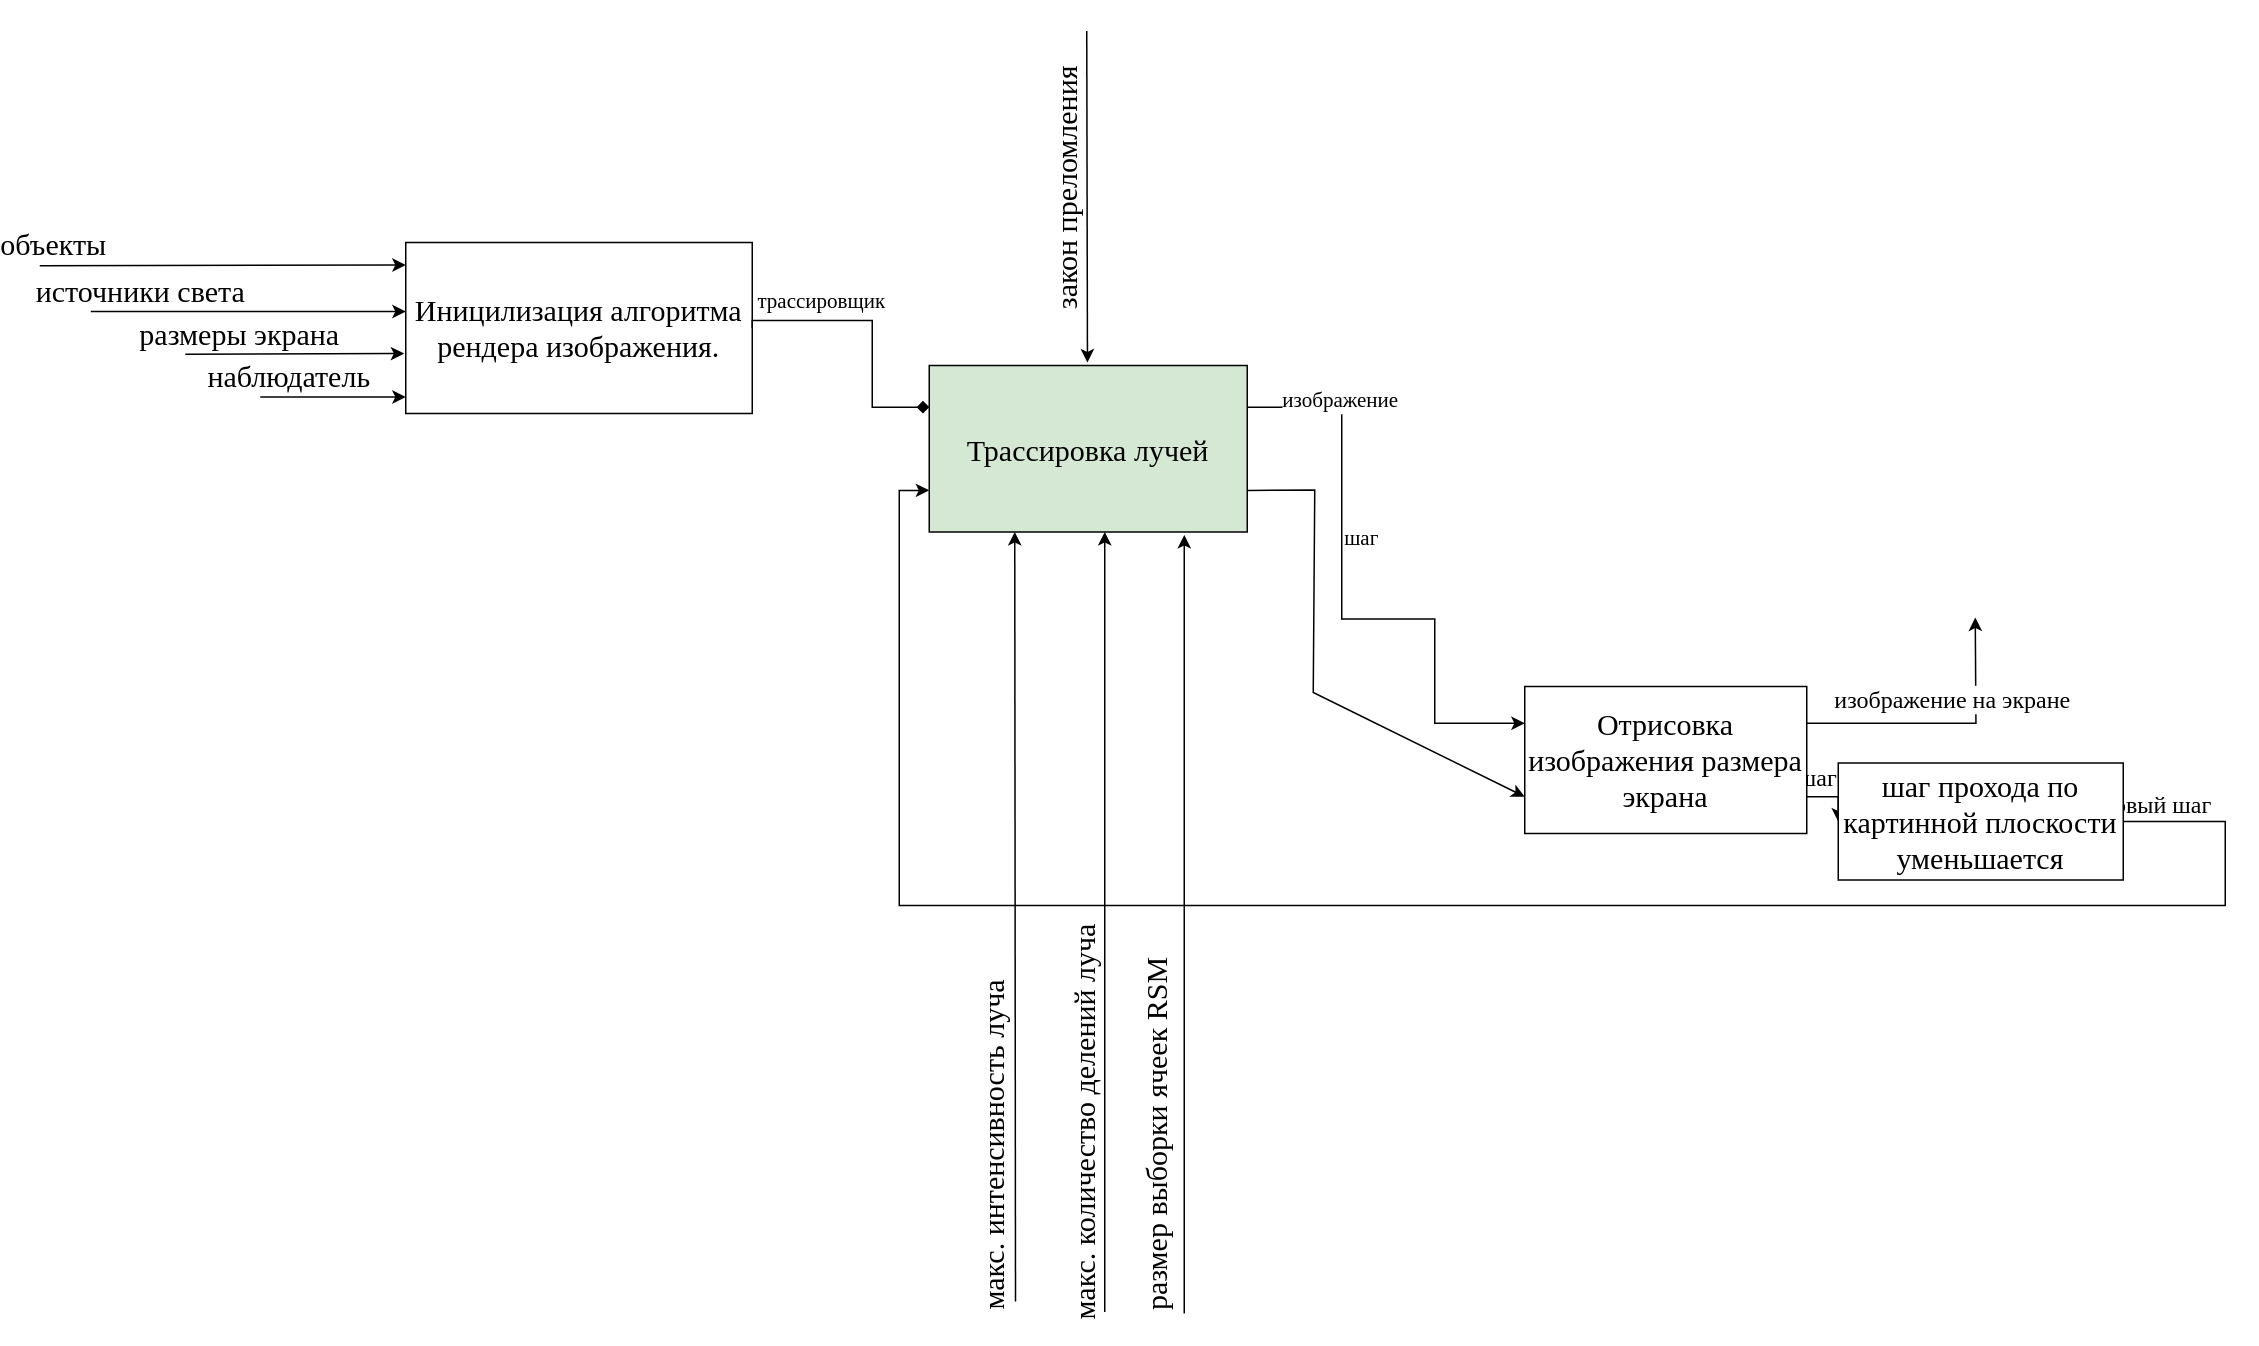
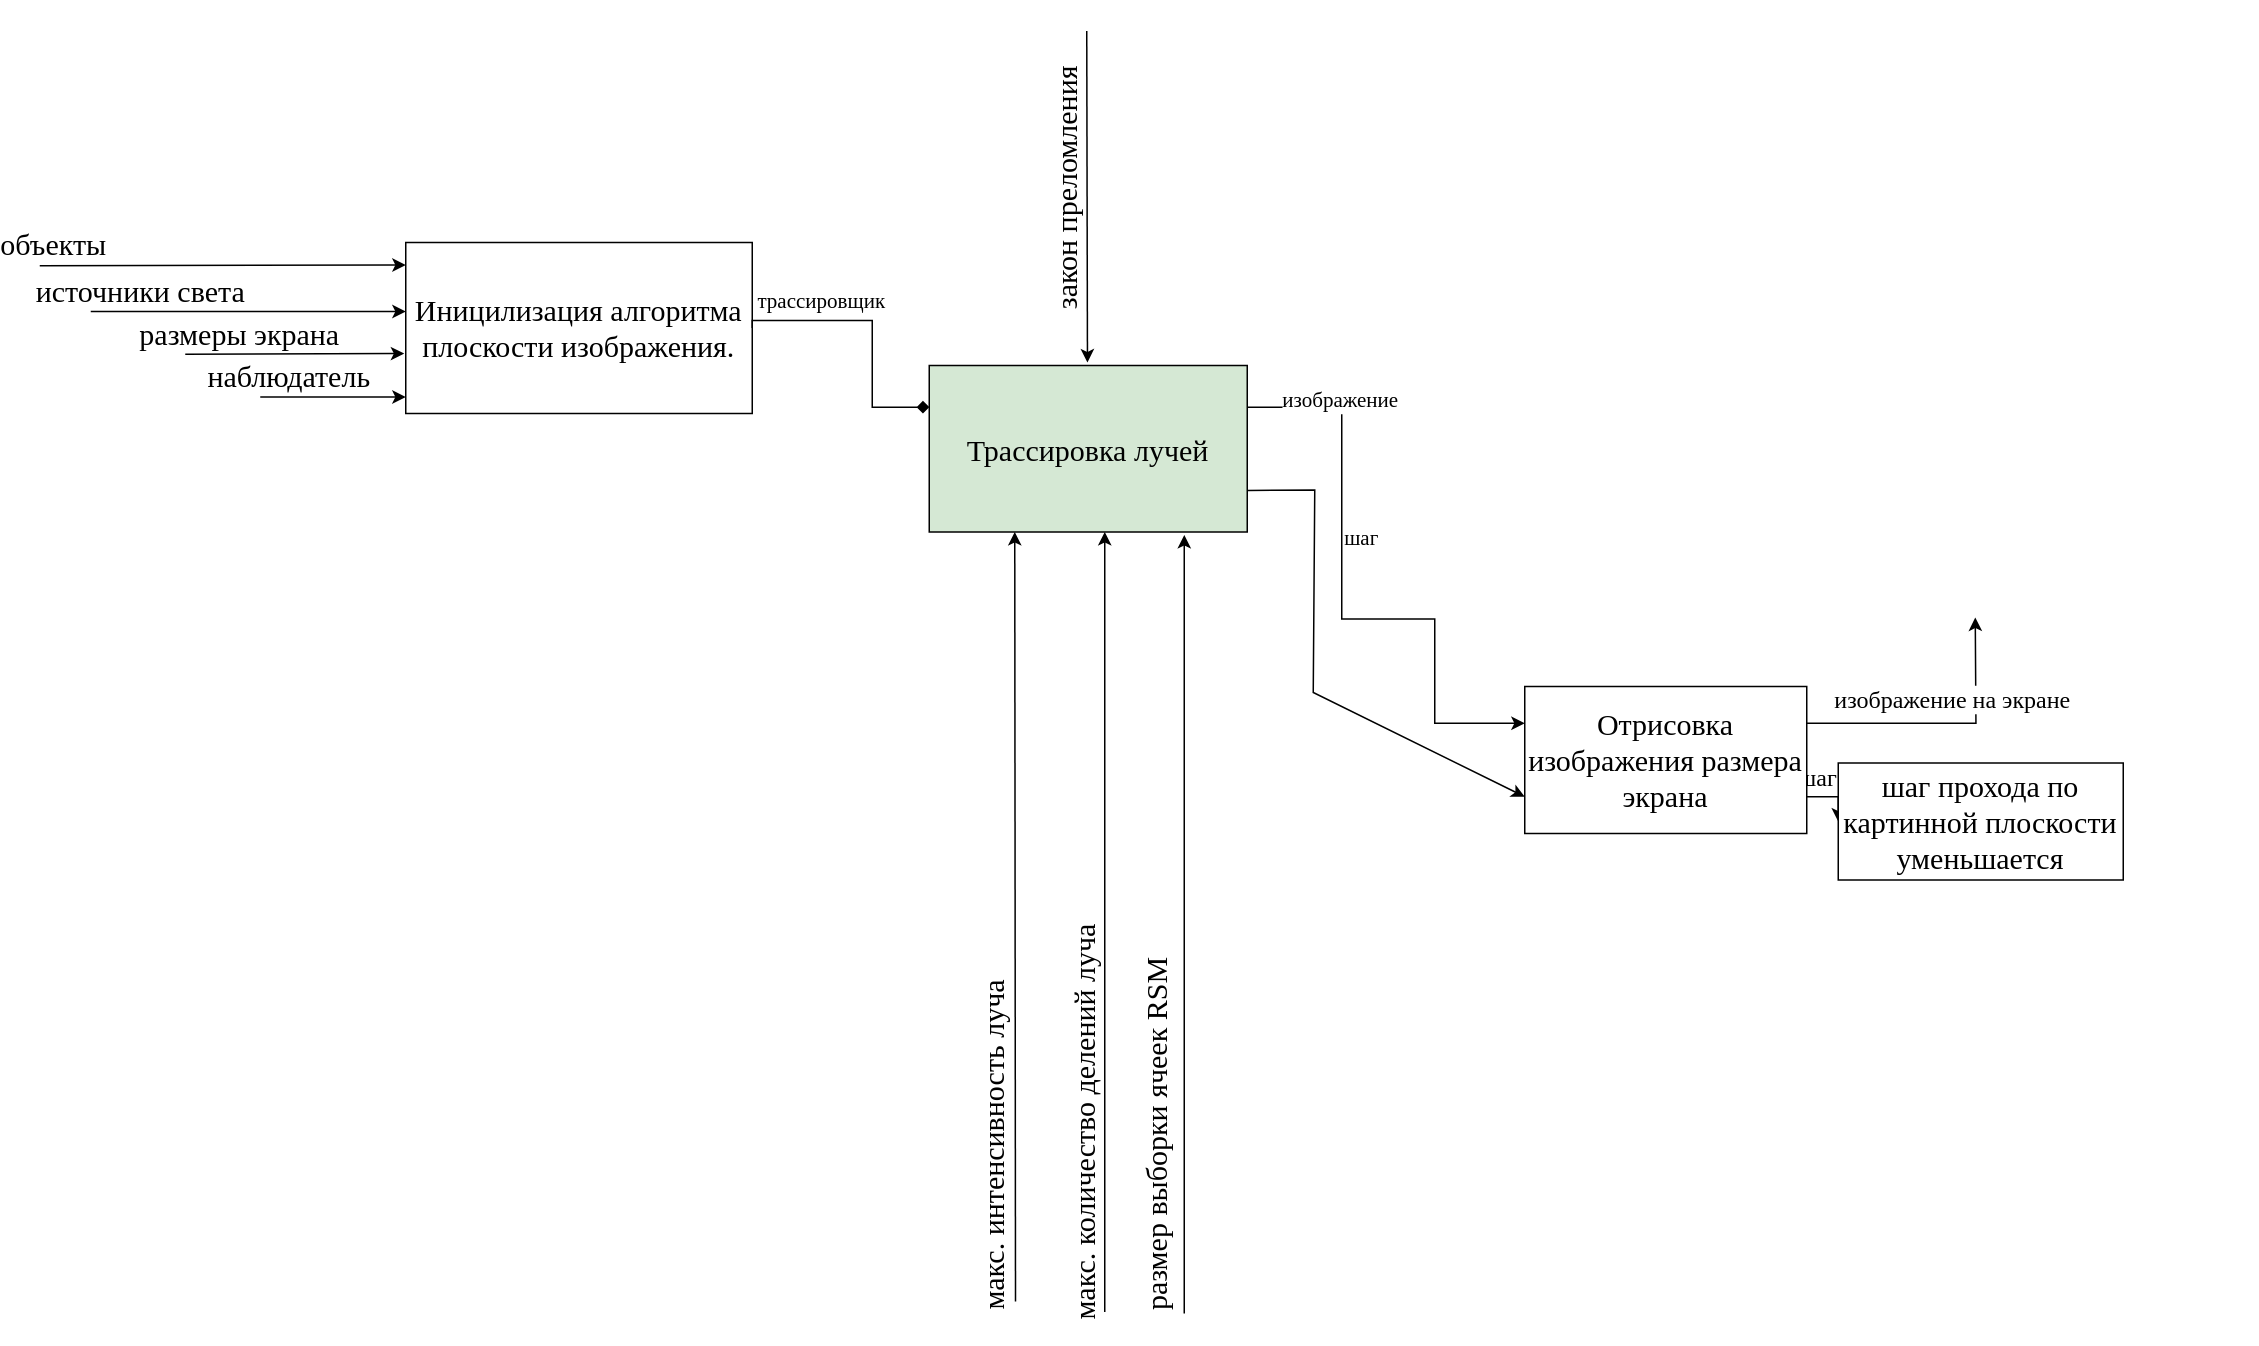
node "Иницилизация алгоритма рендера изображения.": label "Иницилизация алгоритма рендера изображения." -> "Иницилизация алгоритма плоскости изображения."
edge "шаг прохода по картинной плоскости уменьшается" -> "Трассировка лучей": removed, label "новый шаг"
